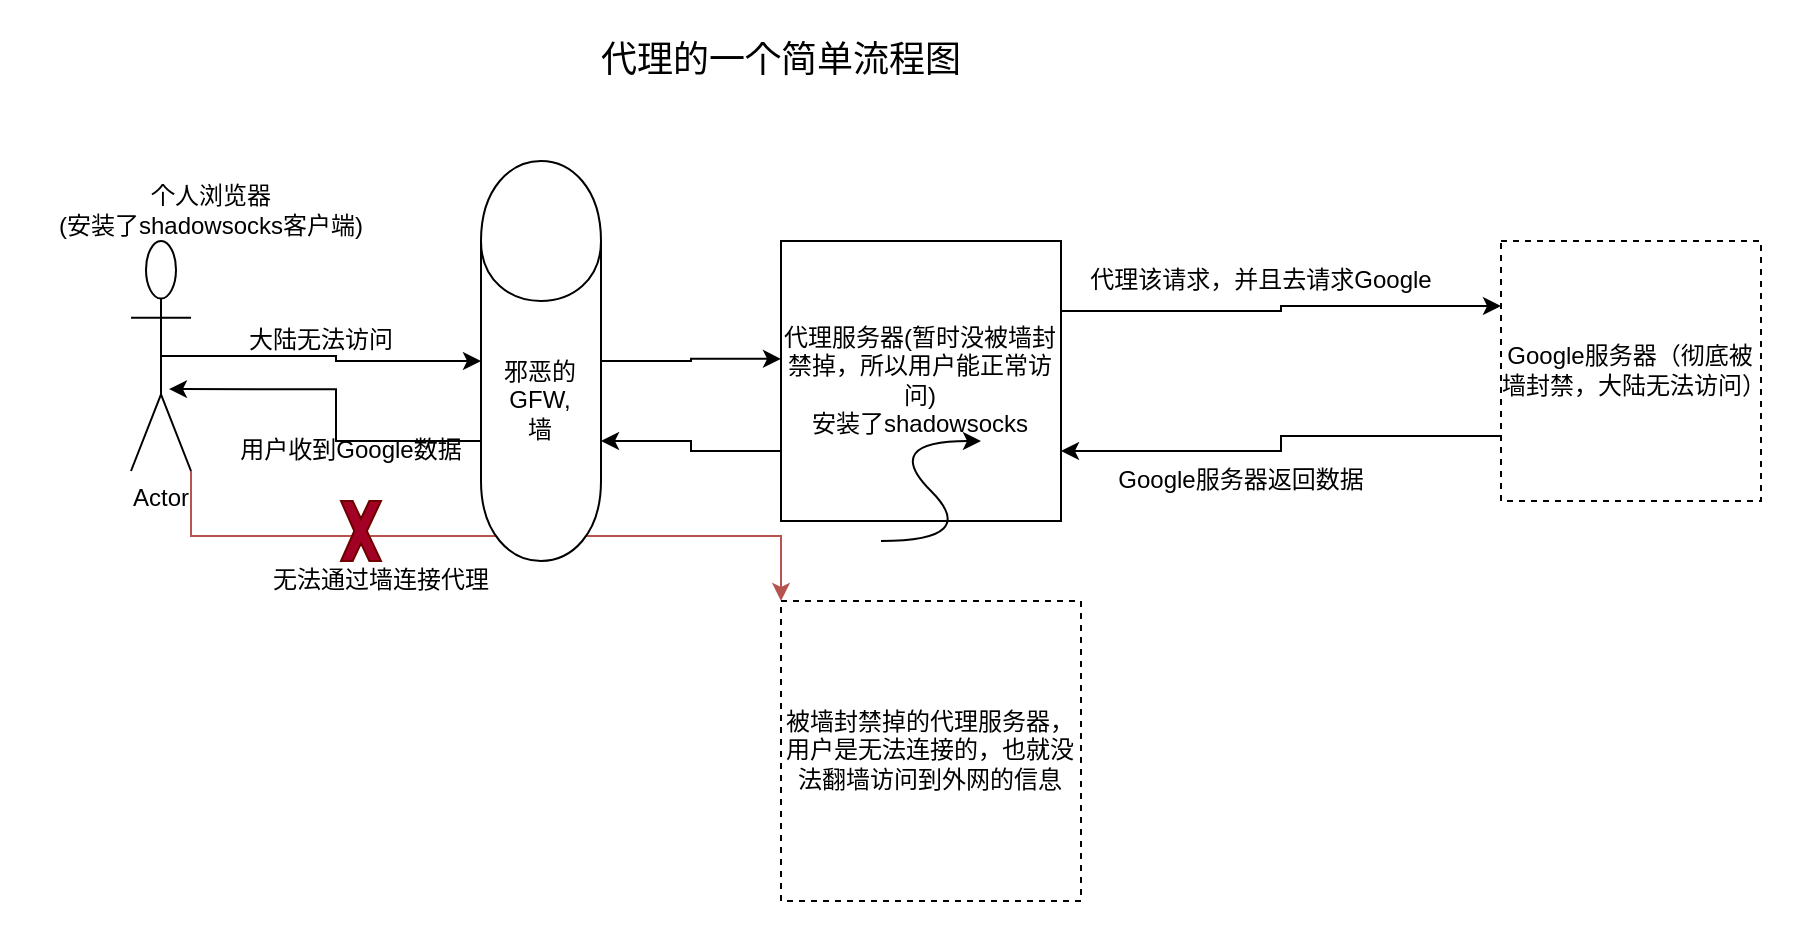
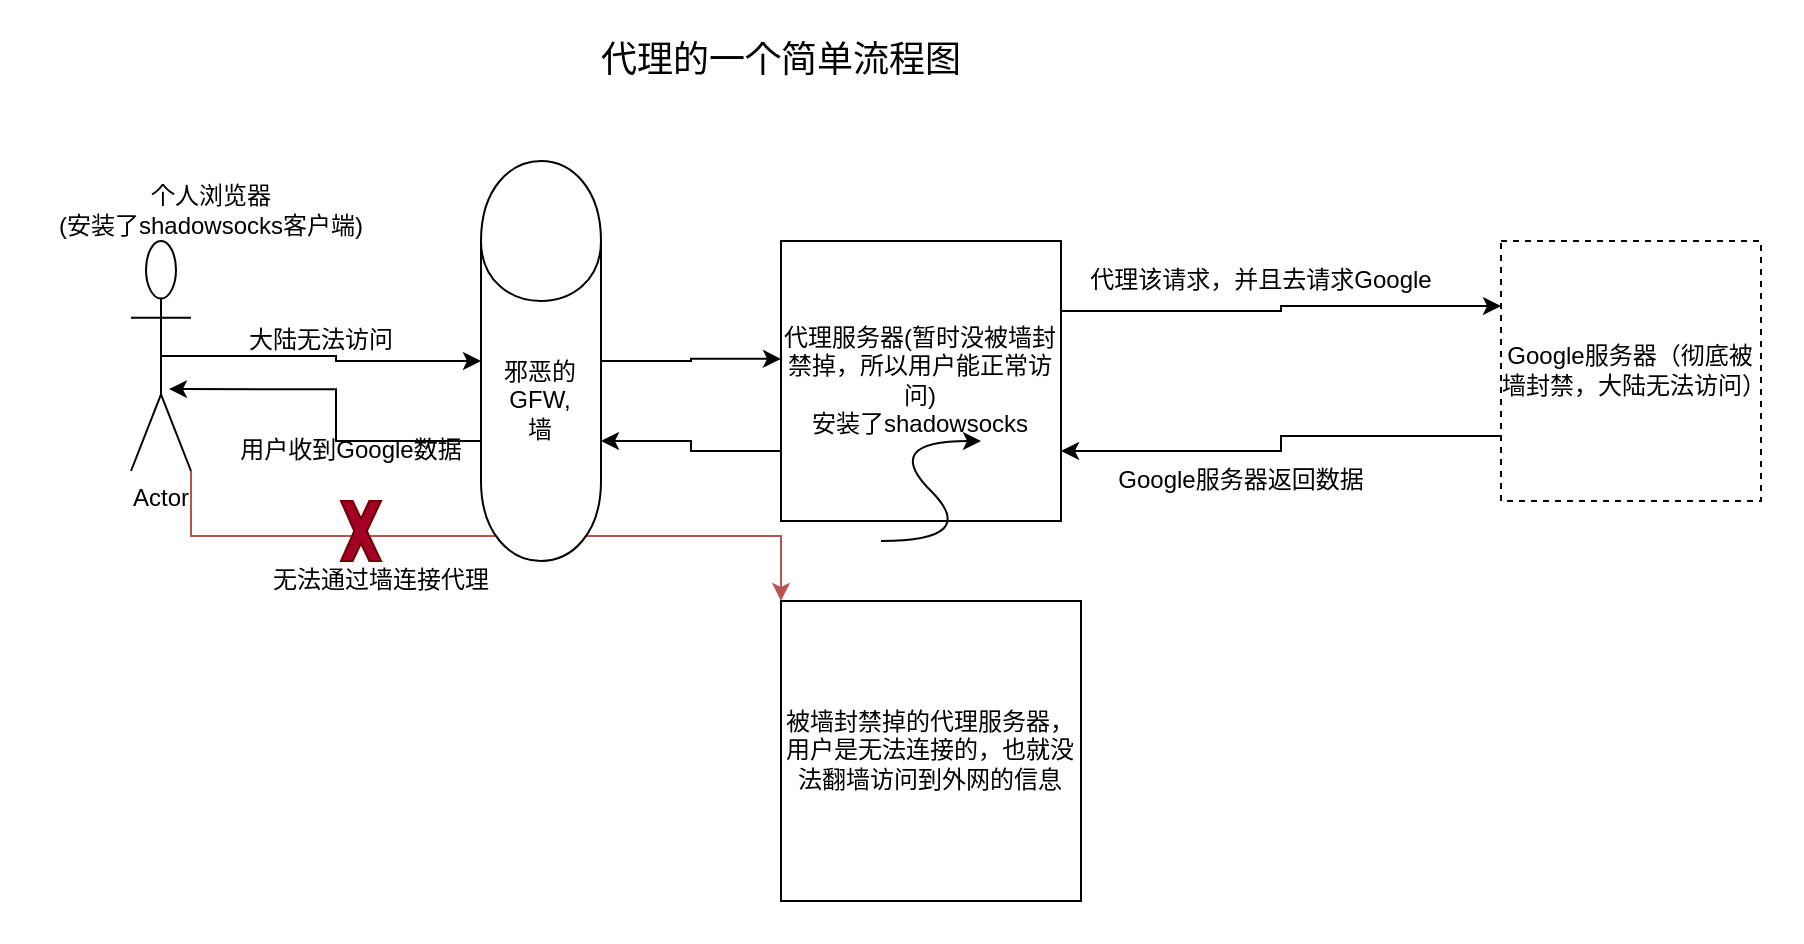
node "被墙封禁掉的代理服务器， 用户是无法连接的，也就没法翻墙访问到外网的信息": style dashed -> solid
